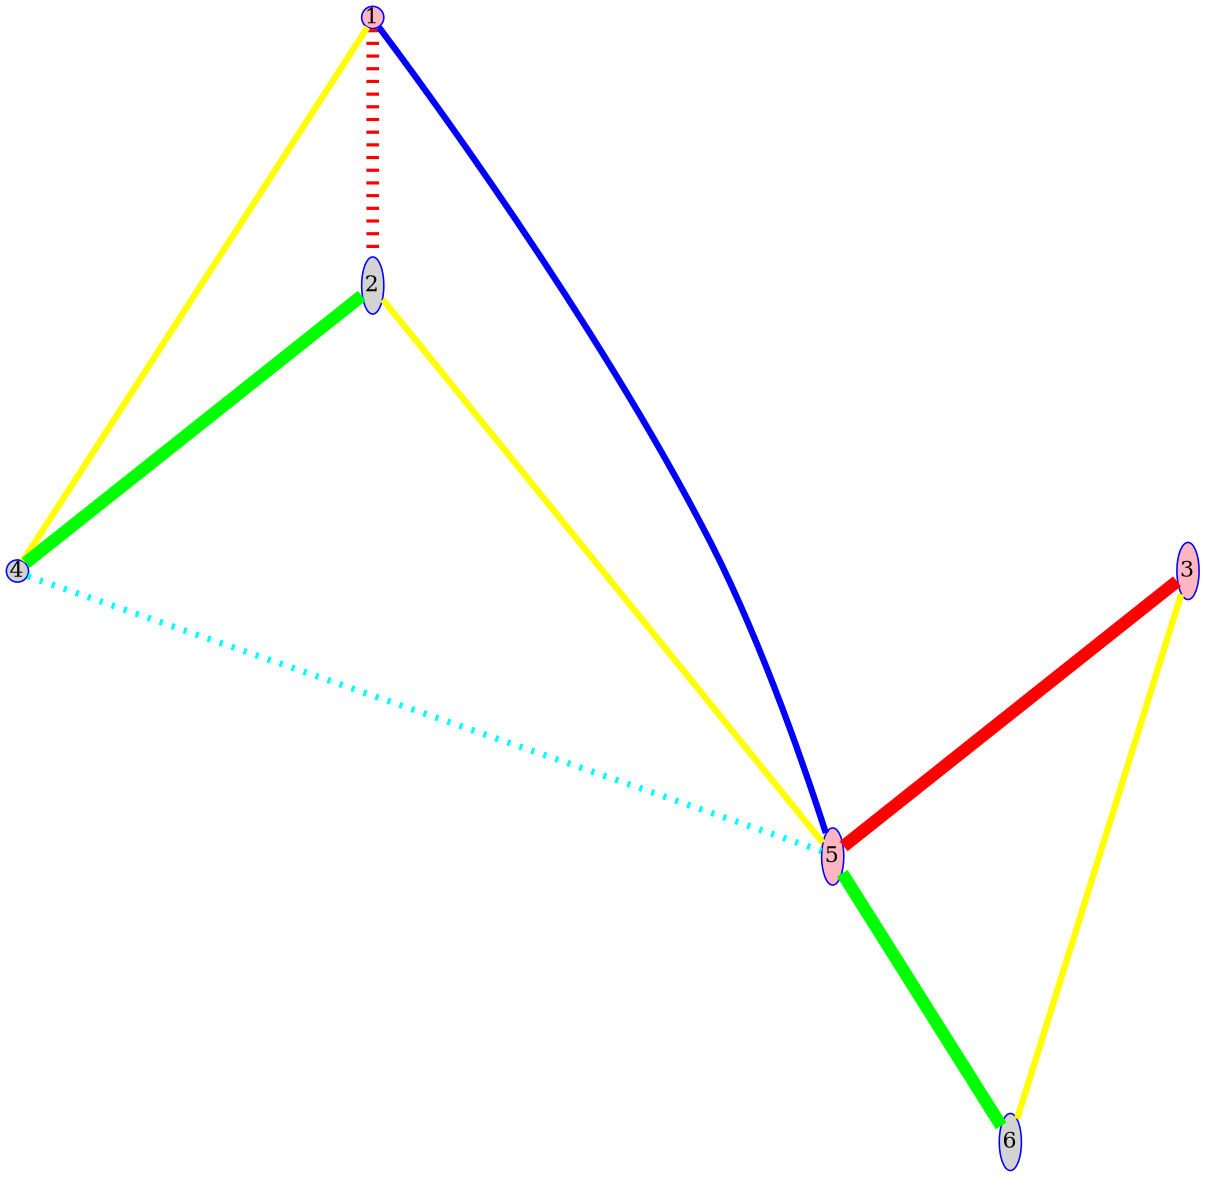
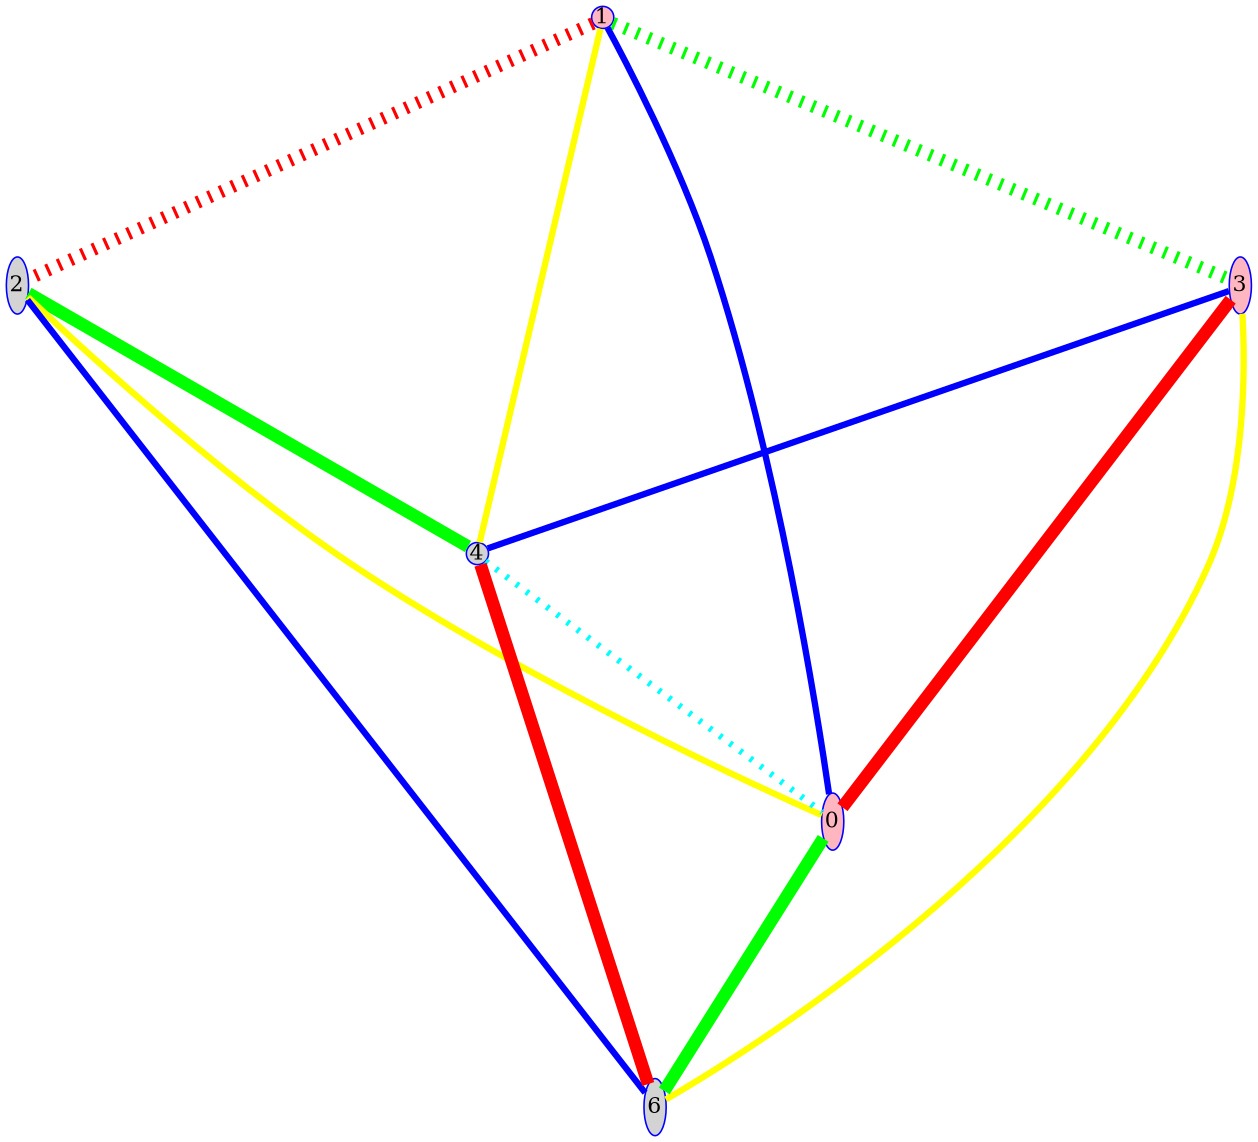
edge "1" -- "3": added
edge "3" -- "4": added
edge "2" -- "6": added
edge "4" -- "6": added
node "5": label "5" -> "0"
